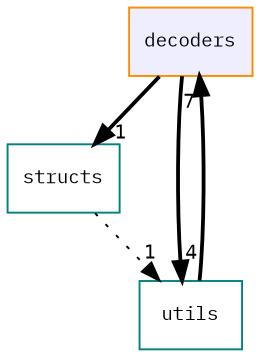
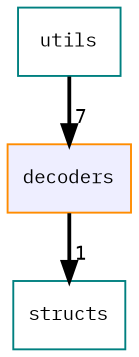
edge "decoders" -> "utils": removed
edge "structs" -> "utils": removed
